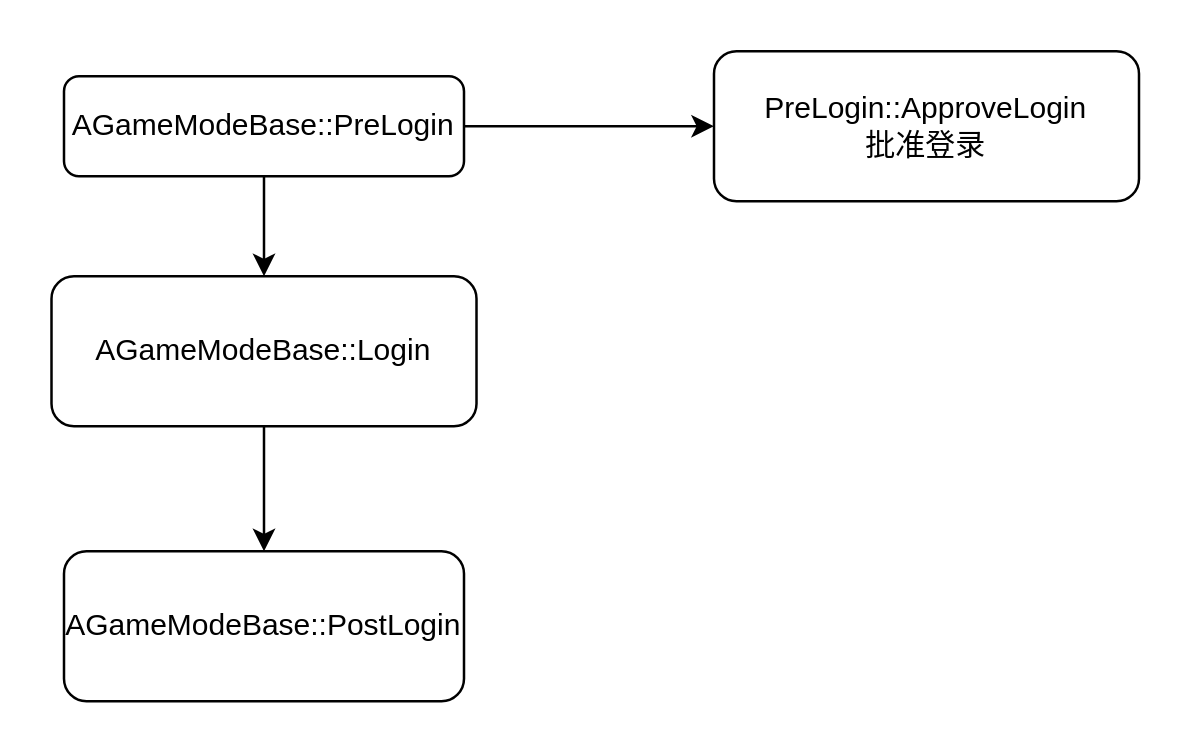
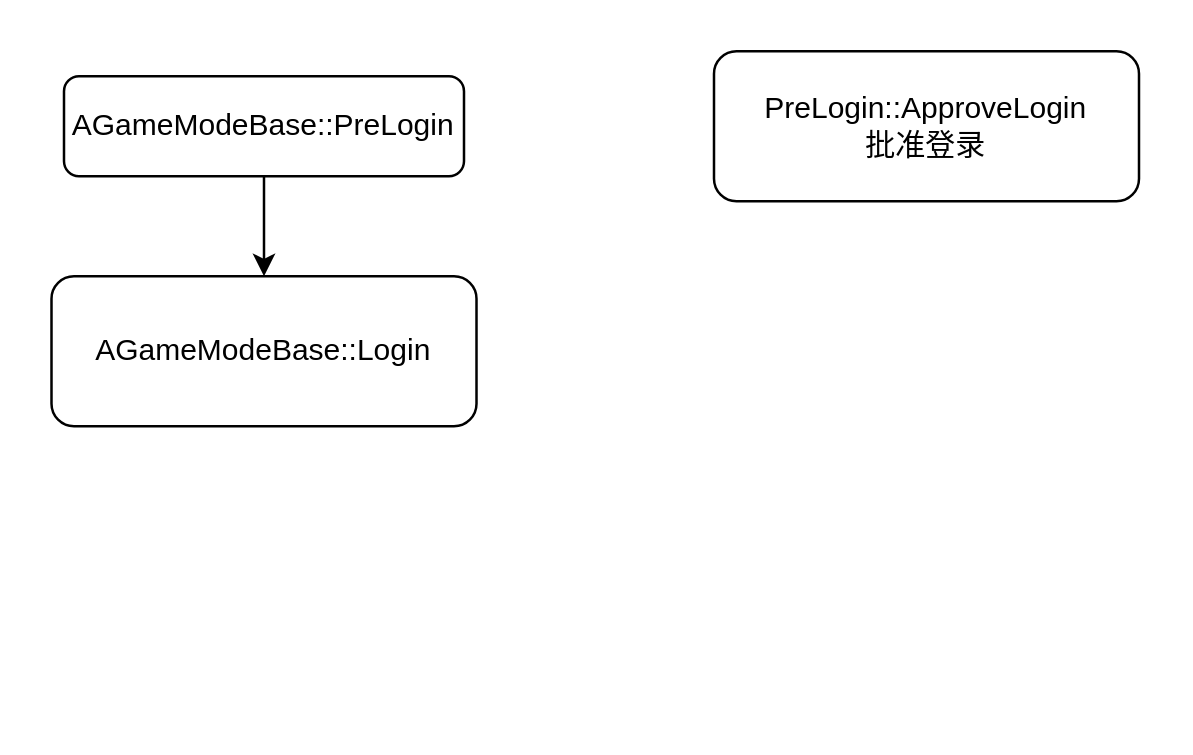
edge "AGameModeBase::PreLogin" -> "PreLogin::ApproveLogin 批准登录": removed
edge "AGameModeBase::Login" -> "AGameModeBase::PostLogin": removed
node "AGameModeBase::PostLogin": removed
